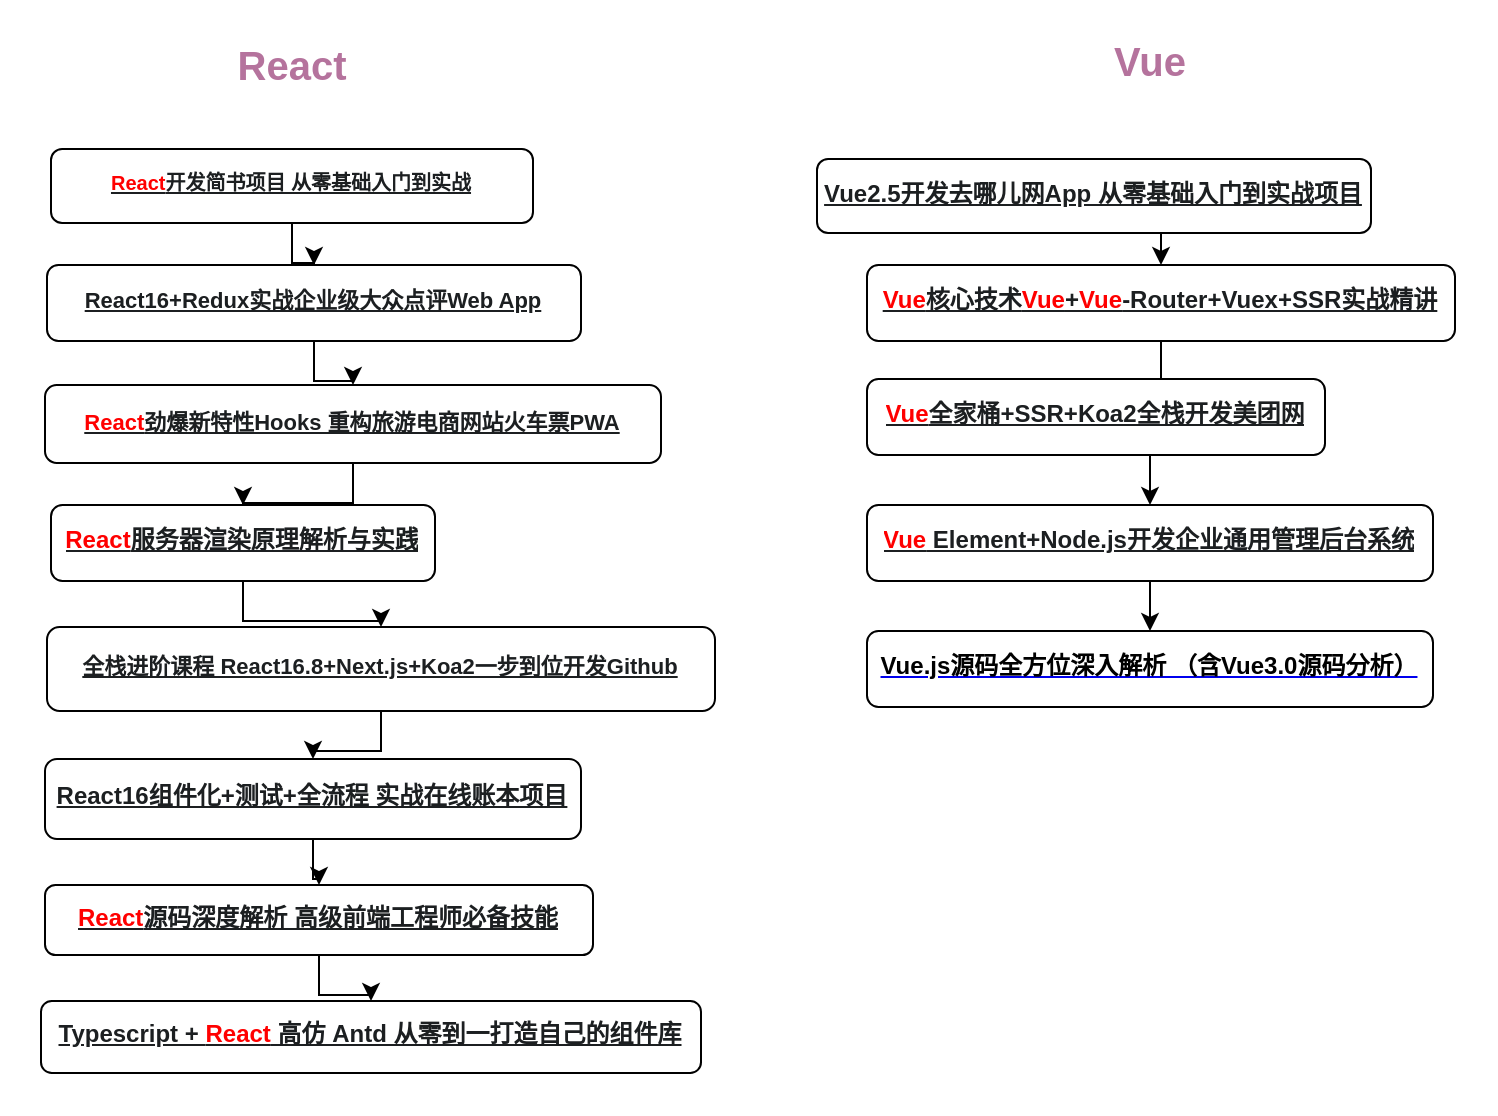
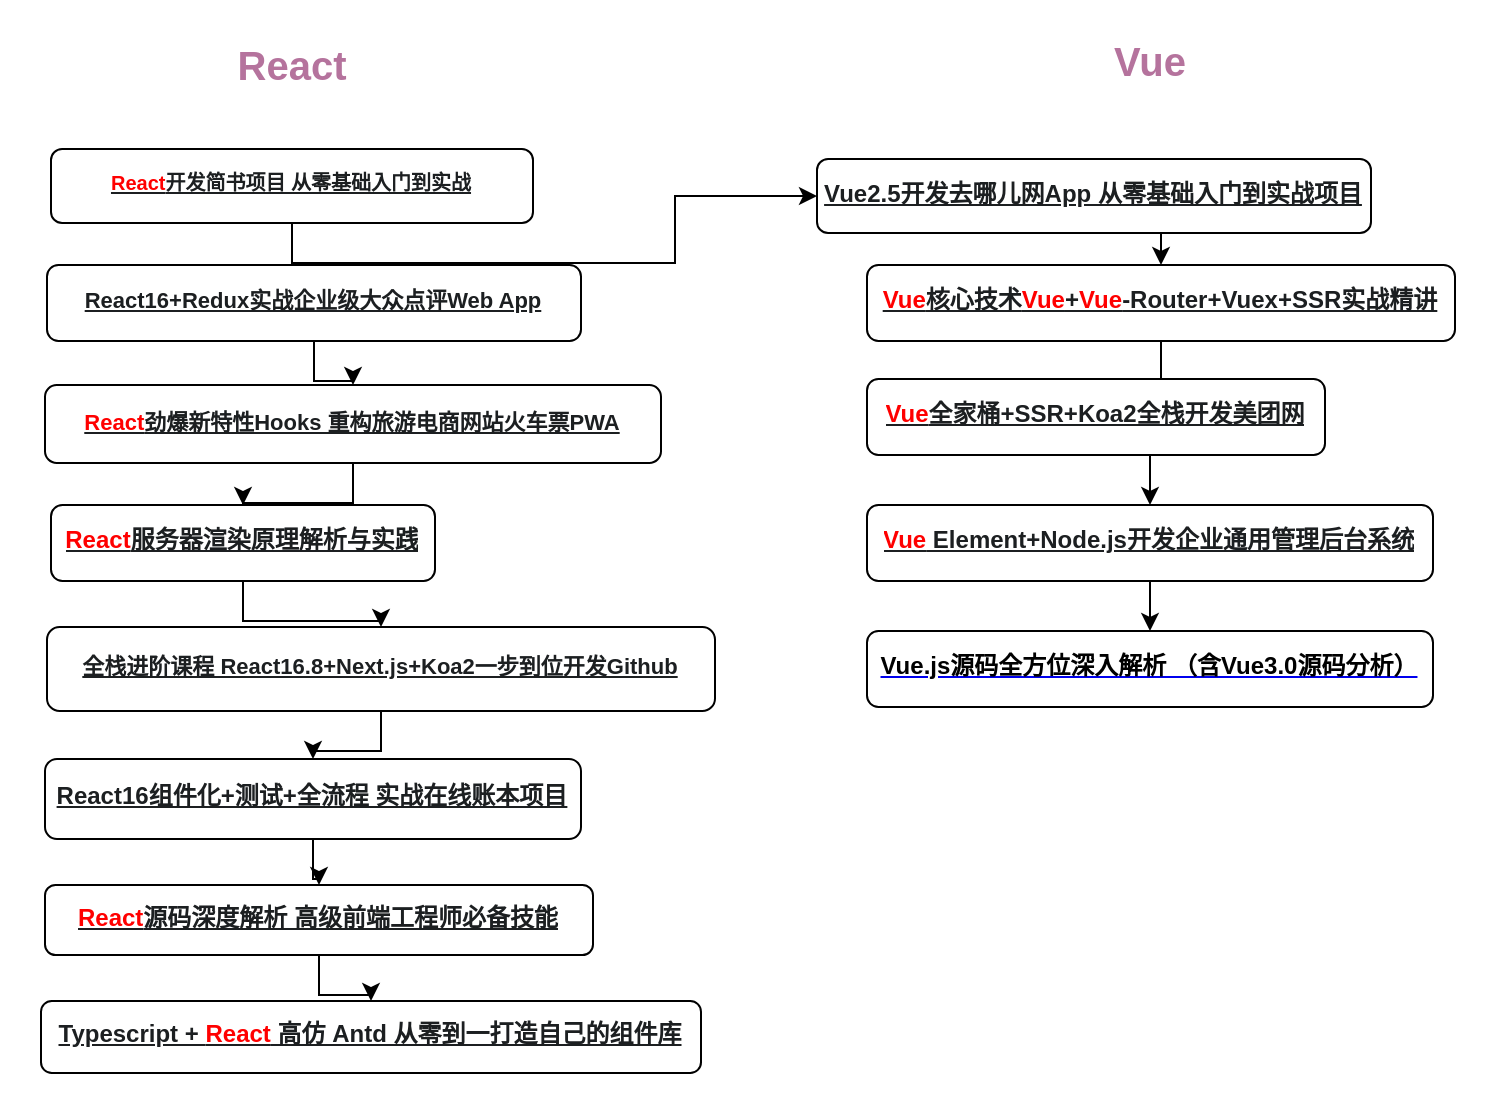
edge "React开发简书项目 从零基础入门到实战" -> "React16+Redux实战企业级大众点评Web App": now "React开发简书项目 从零基础入门到实战" -> "Vue2.5开发去哪儿网App 从零基础入门到实战项目"
